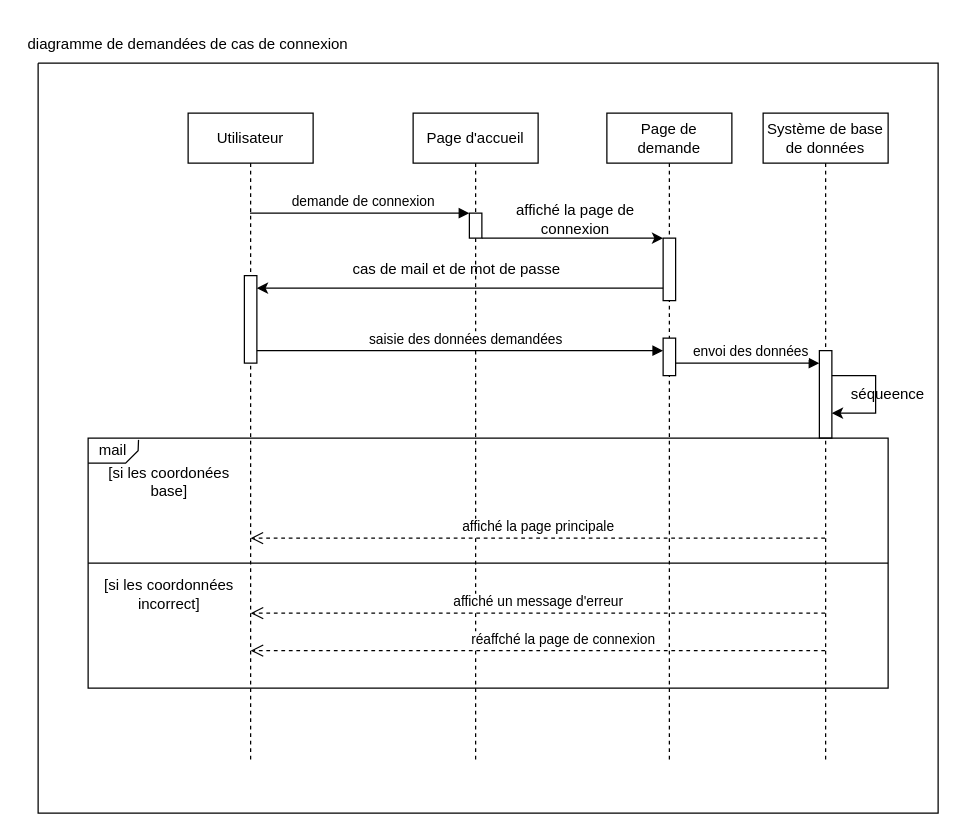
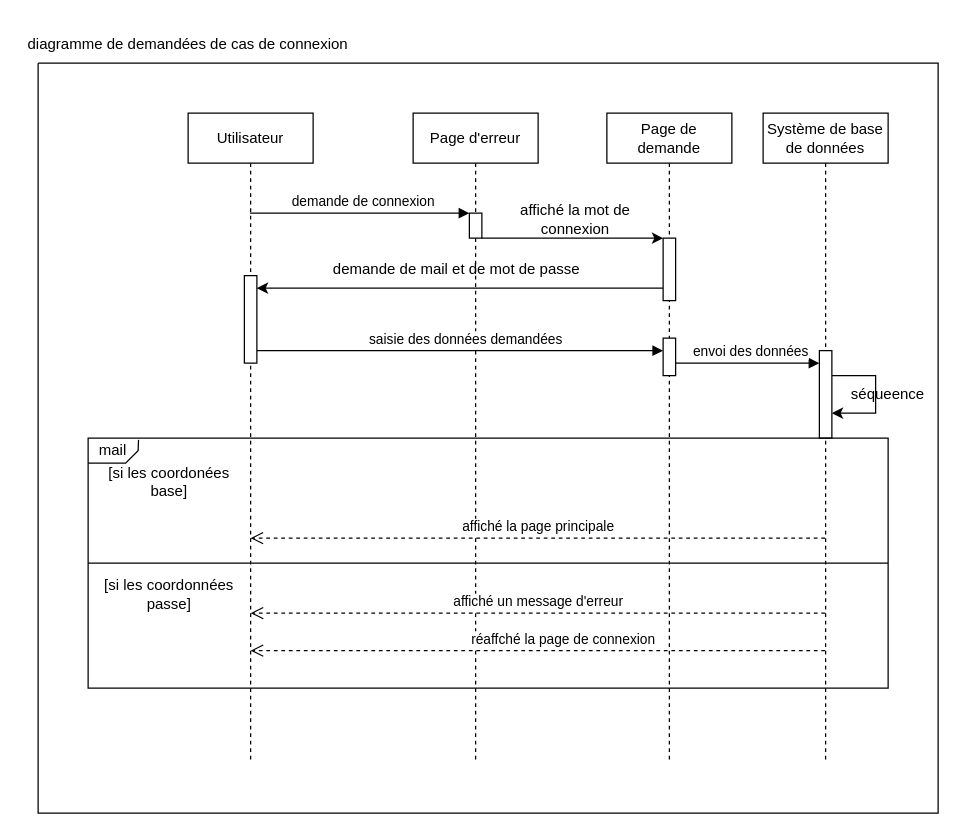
node "Page d'accueil": label "Page d'accueil" -> "Page d'erreur"
node "affiché la page de connexion": label "affiché la page de connexion" -> "affiché la mot de connexion"
node "cas de mail et de mot de passe": label "cas de mail et de mot de passe" -> "demande de mail et de mot de passe"
node "[si les coordonnées incorrect]": label "[si les coordonnées incorrect]" -> "[si les coordonnées passe]"
